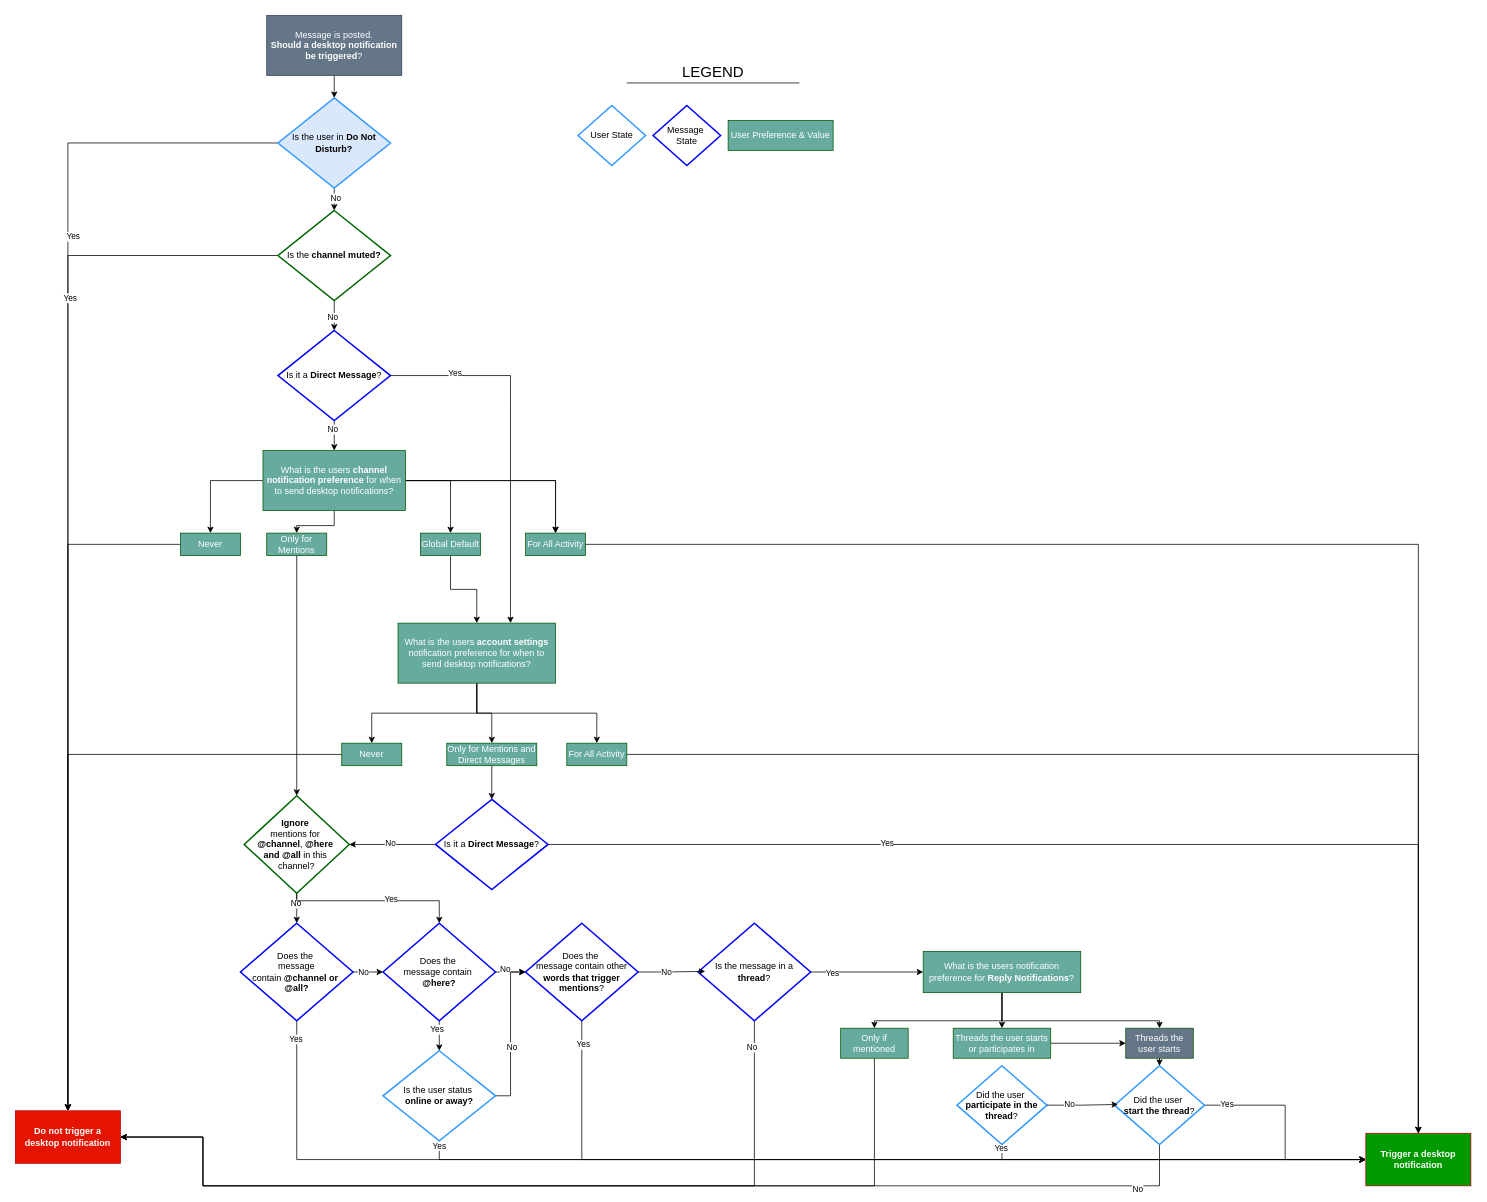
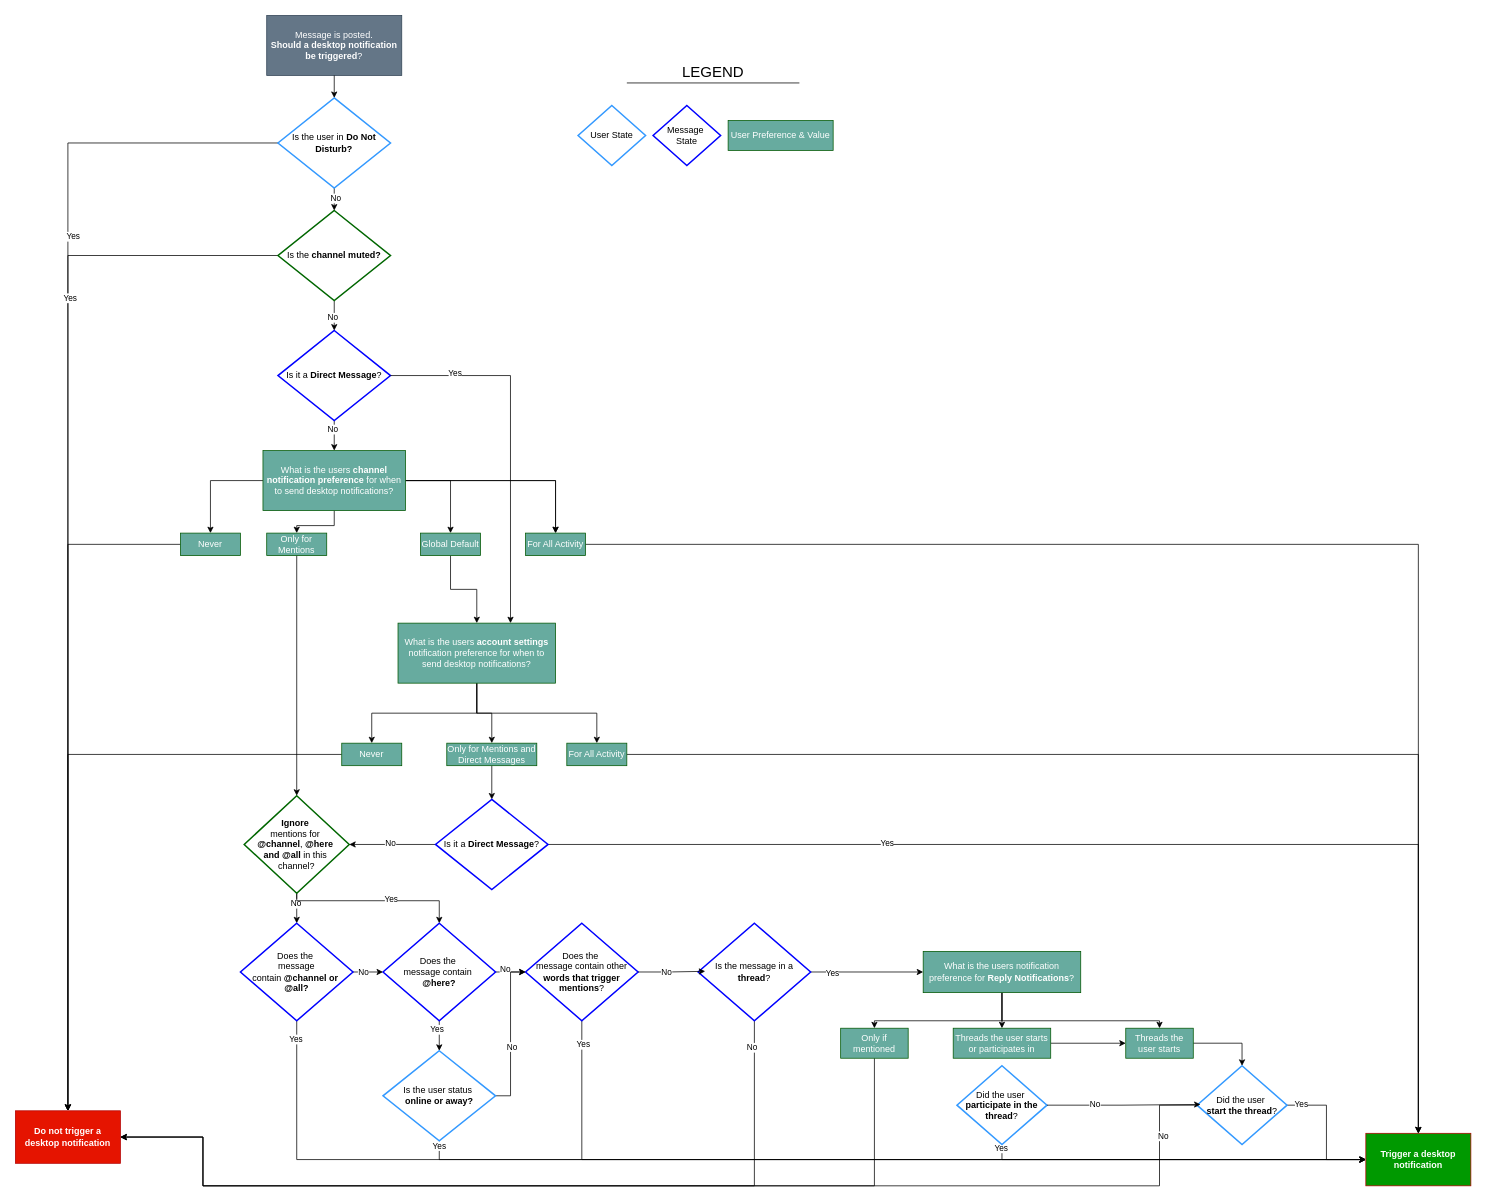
node "Is the user in Do Not Disturb?": fillcolor #dae8fc -> #ffffff
node "Threads the user starts": fillcolor #647687 -> #67ab9f
node "Did the user start the thread?": moved (1159, 1105) -> (1242, 1105)
